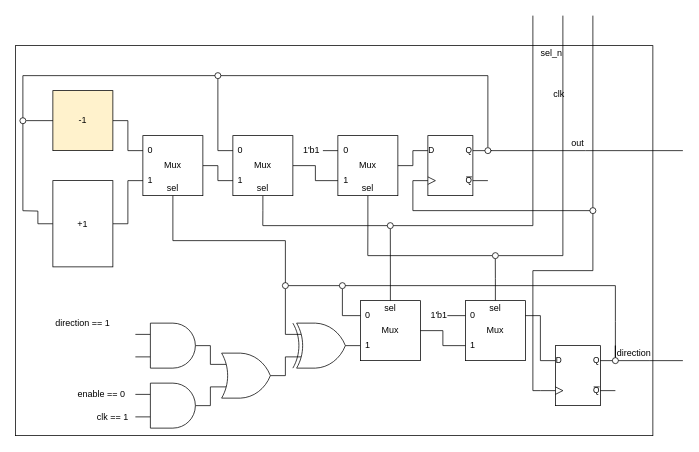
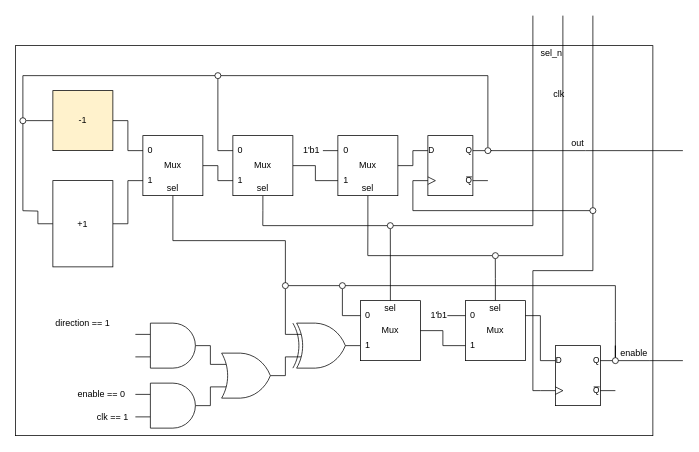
node "direction": label "direction" -> "enable"
